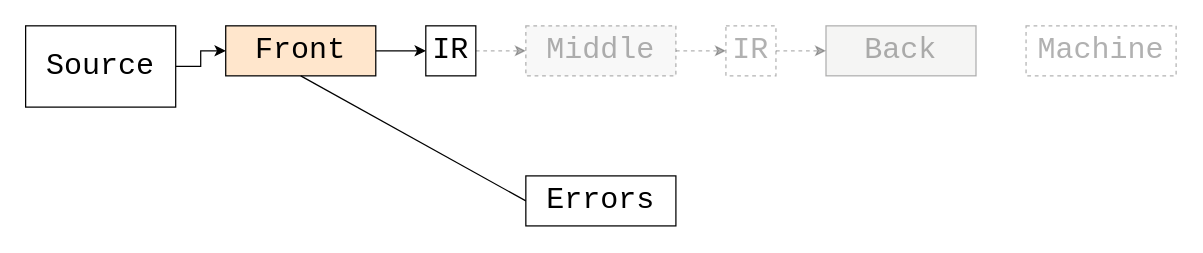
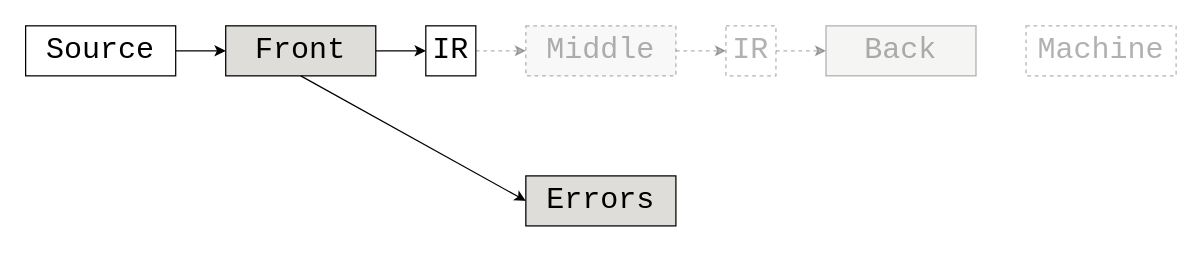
node "Front": fillcolor #ffe6cc -> #deddda
node "Source": size 150x81 -> 150x50
edge "Front" -- "Errors": arrowhead none -> classic
node "Errors": fillcolor #ffffff -> #deddda
